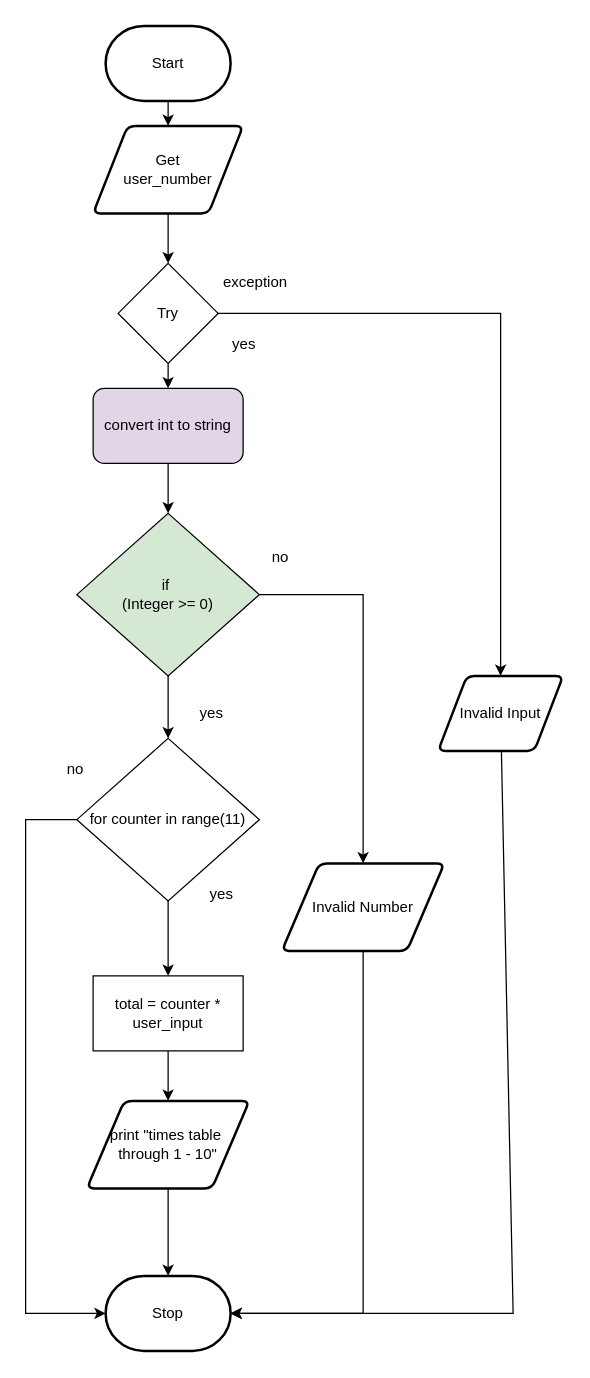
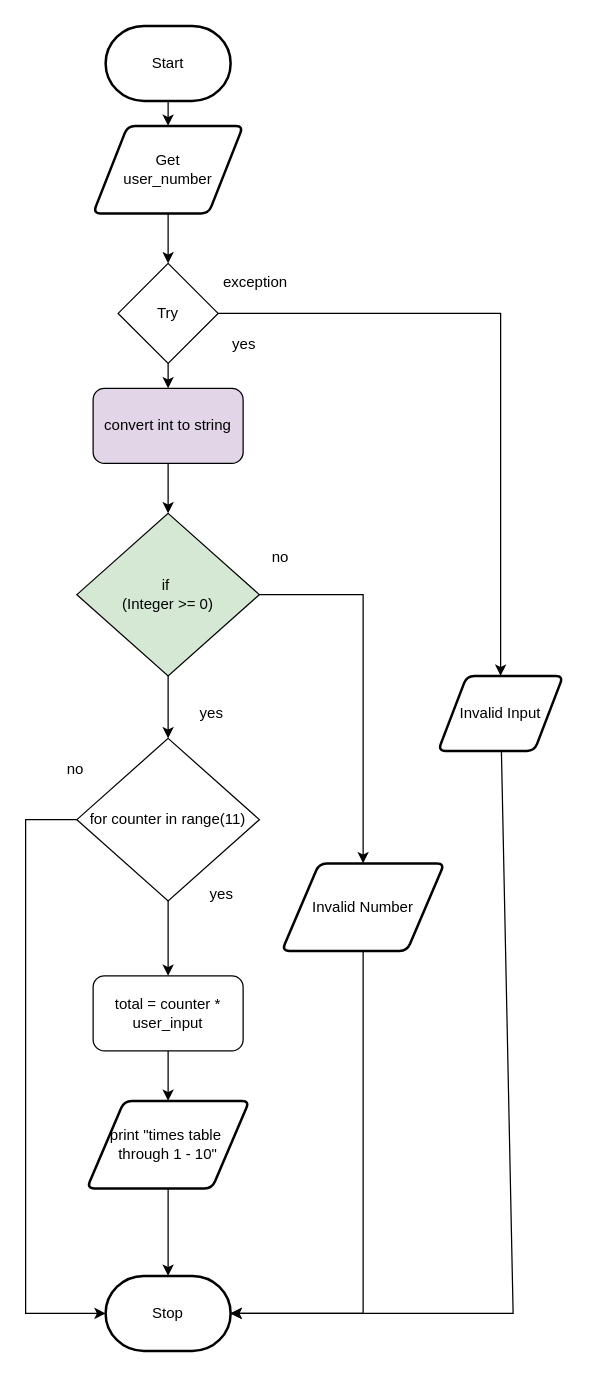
node "total = counter * user_input": shape rectangle -> rounded rectangle
